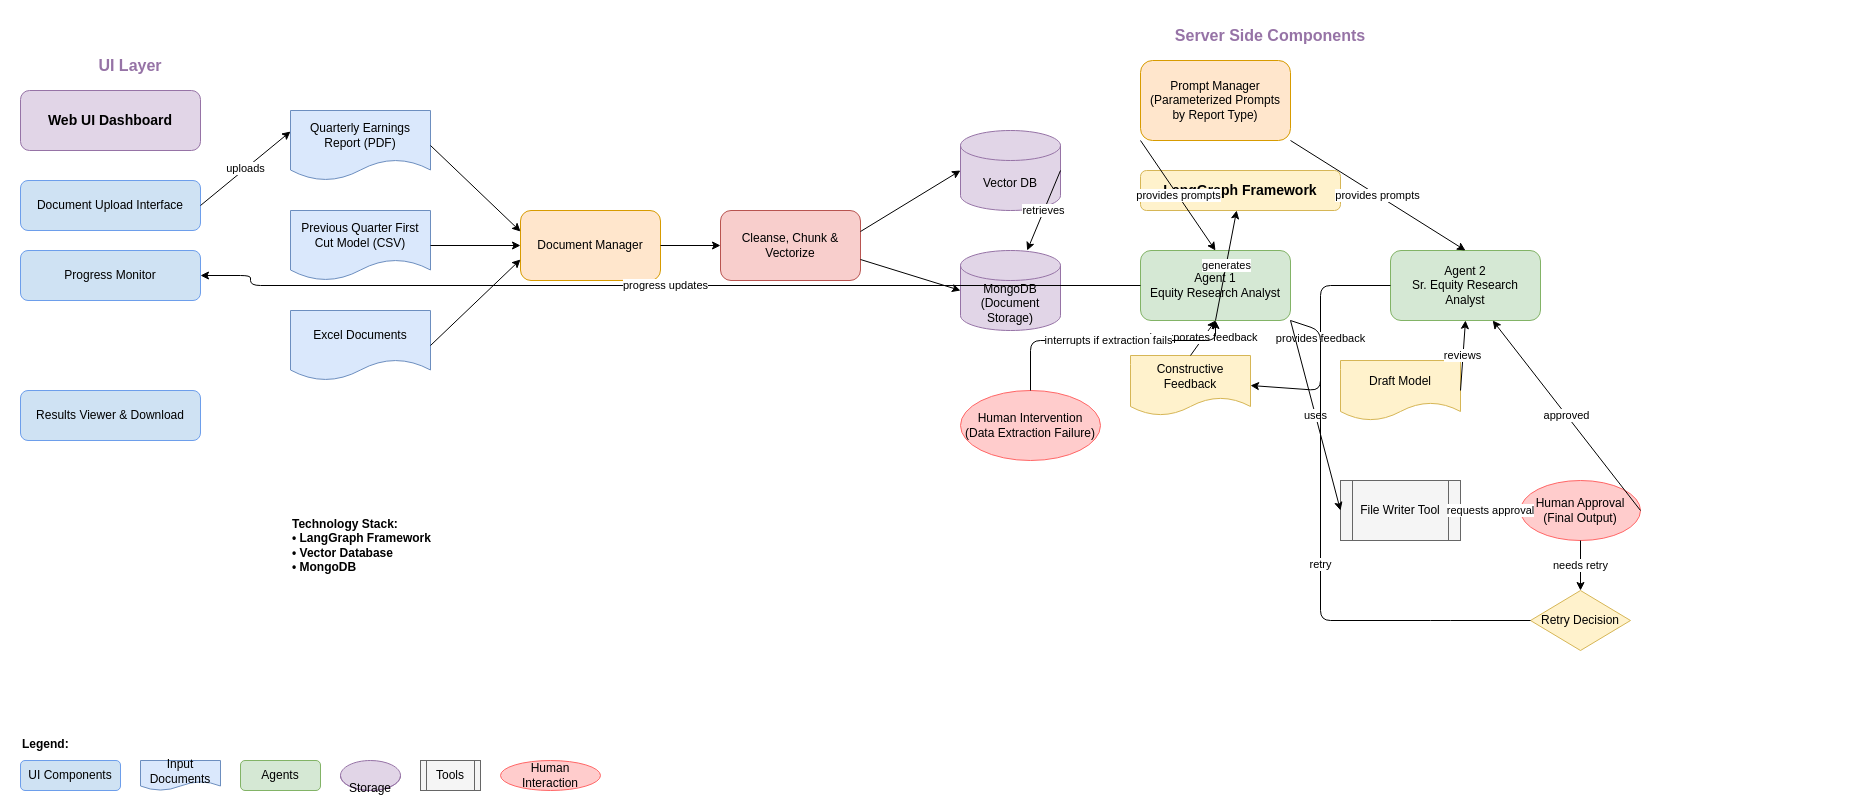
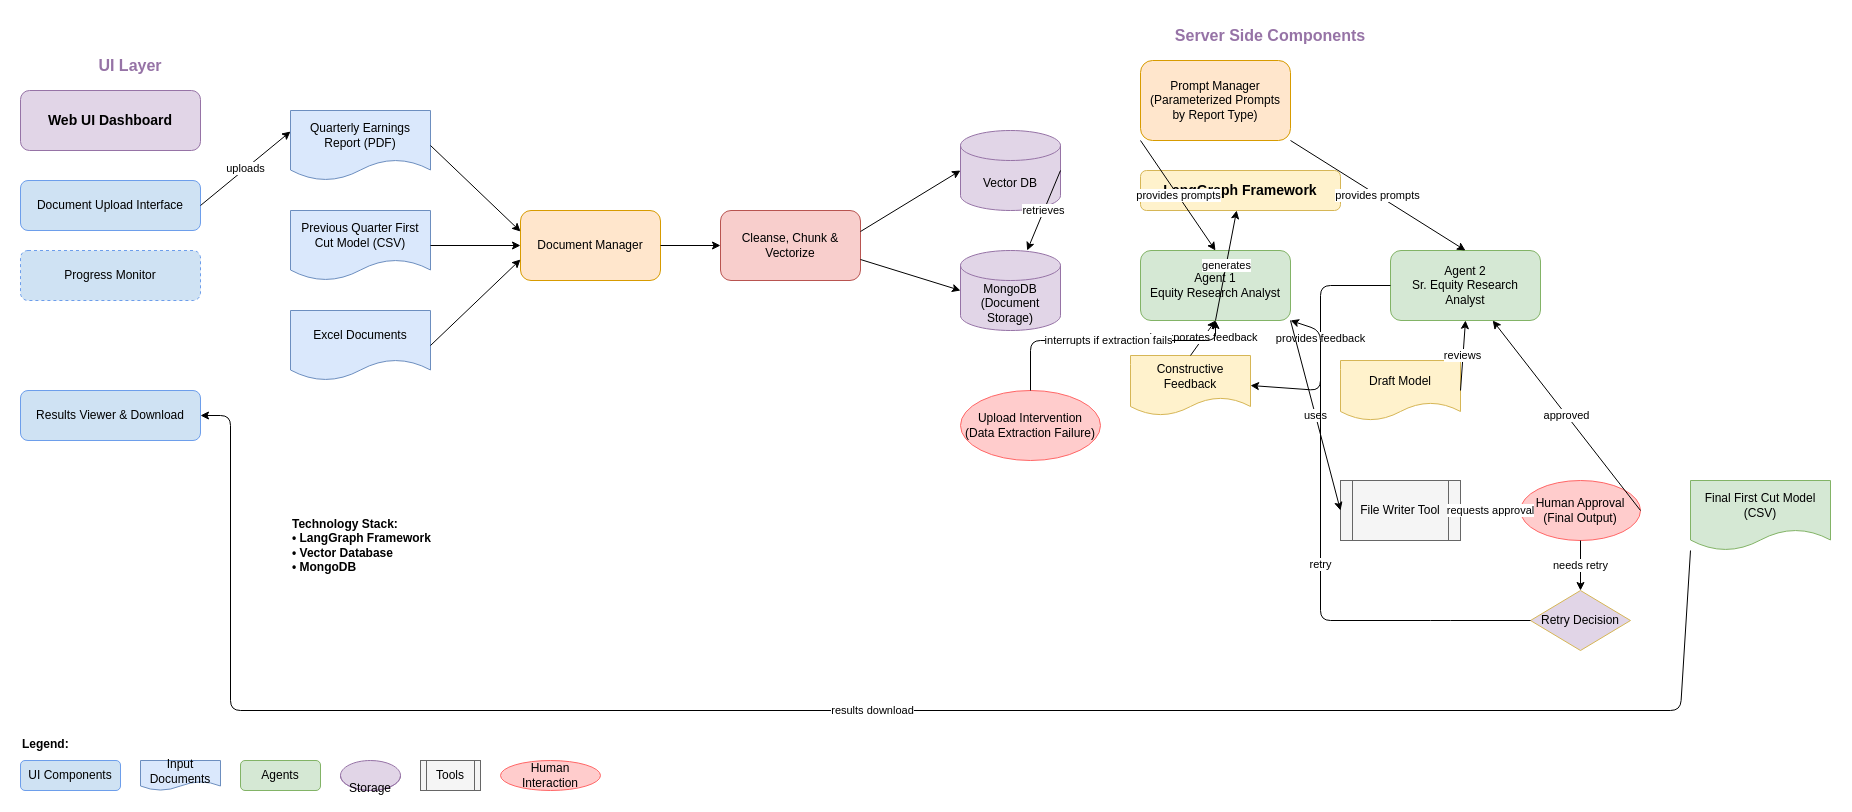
node "Progress Monitor": style solid -> dashed
edge "Agent 1 Equity Research Analyst" -> "Progress Monitor": removed, label "progress updates"
edge "Agent 1 Equity Research Analyst" -- "Retry Decision": arrowhead none -> classic
node "Human Intervention (Data Extraction Failure)": label "Human Intervention (Data Extraction Failure)" -> "Upload Intervention (Data Extraction Failure)"
node "Final First Cut Model (CSV)": added
node "Retry Decision": fillcolor #fff2cc -> #e1d5e7
edge "Final First Cut Model (CSV)" -> "Results Viewer & Download": added, label "results download"
